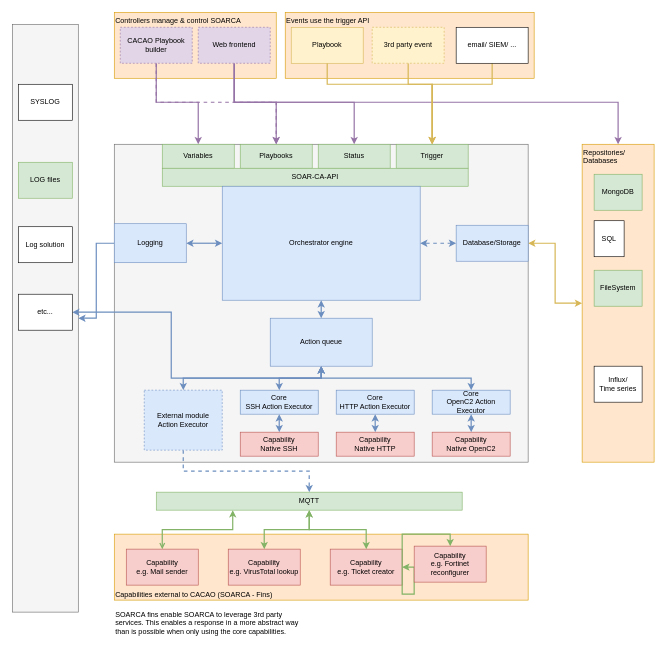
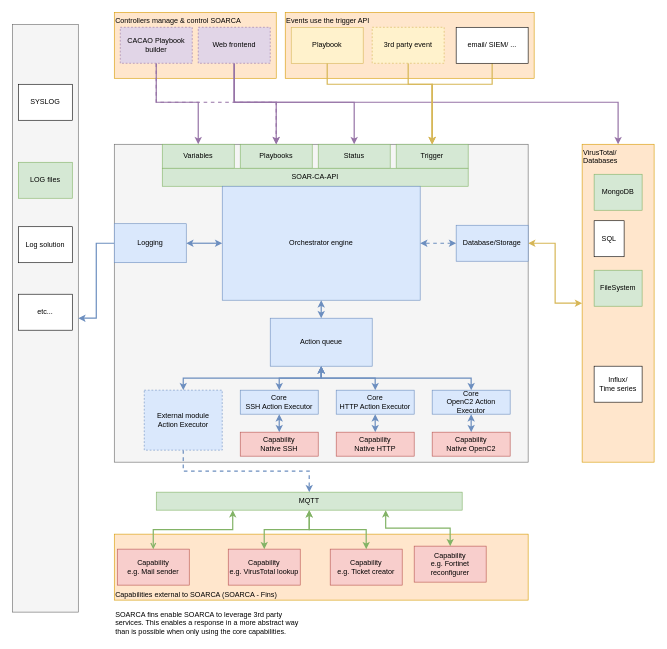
node "Repositories/ Databases": label "Repositories/ Databases" -> "VirusTotal/ Databases"
edge "etc..." -- "Action queue": now "Core HTTP Action Executor" -- "Action queue"
edge "Capability e.g. Fortinet reconfigurer" -- "Capability e.g. Ticket creator": now "Capability e.g. Fortinet reconfigurer" -- "MQTT"
node "Capability e.g. Mail sender": moved (162, 567) -> (153, 567)
node "Capabilities external to CACAO (SOARCA - Fins)": label "Capabilities external to CACAO (SOARCA - Fins)" -> "Capabilities external to SOARCA (SOARCA - Fins)"
